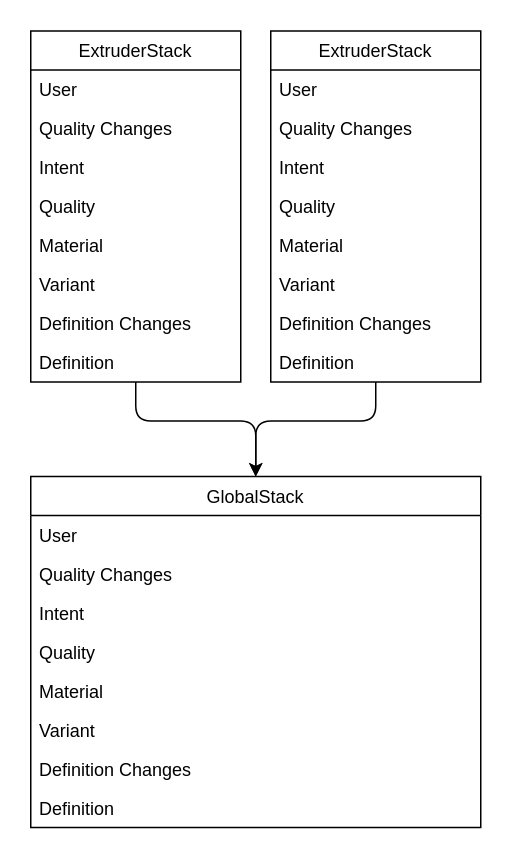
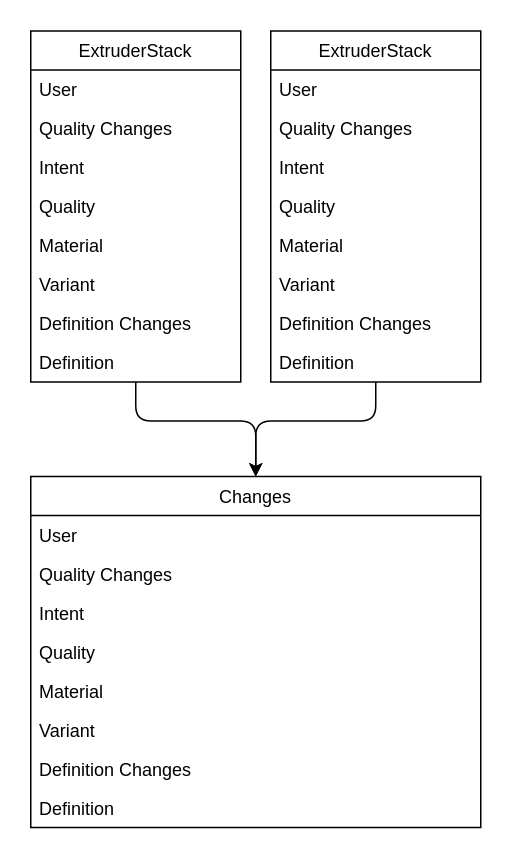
node "GlobalStack": label "GlobalStack" -> "Changes"
